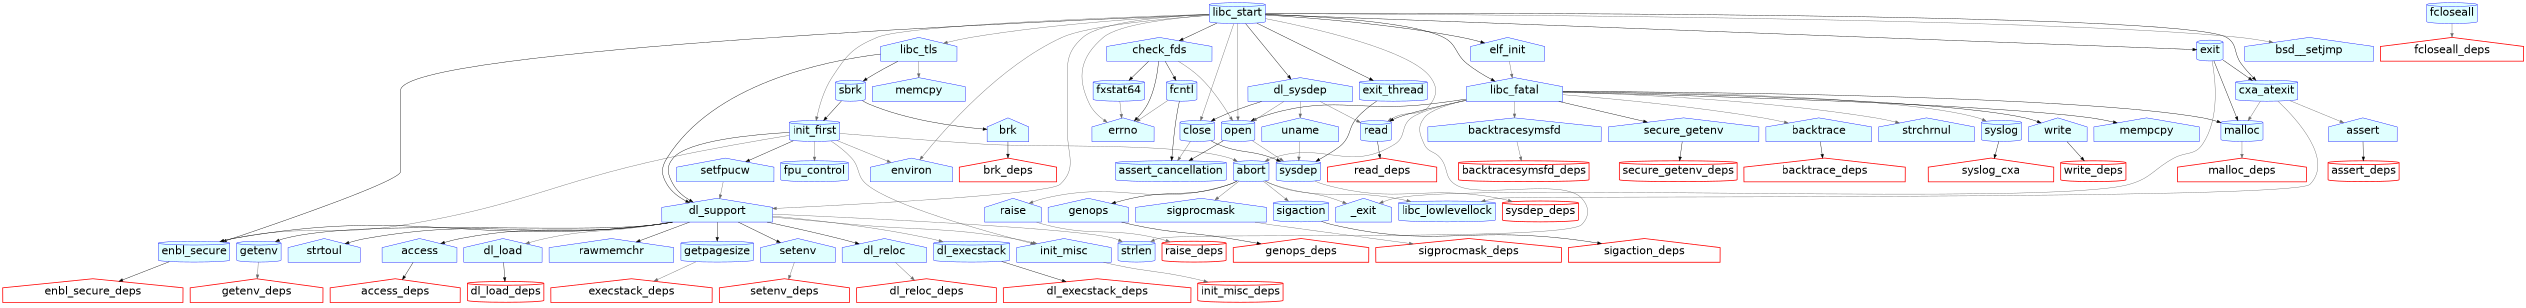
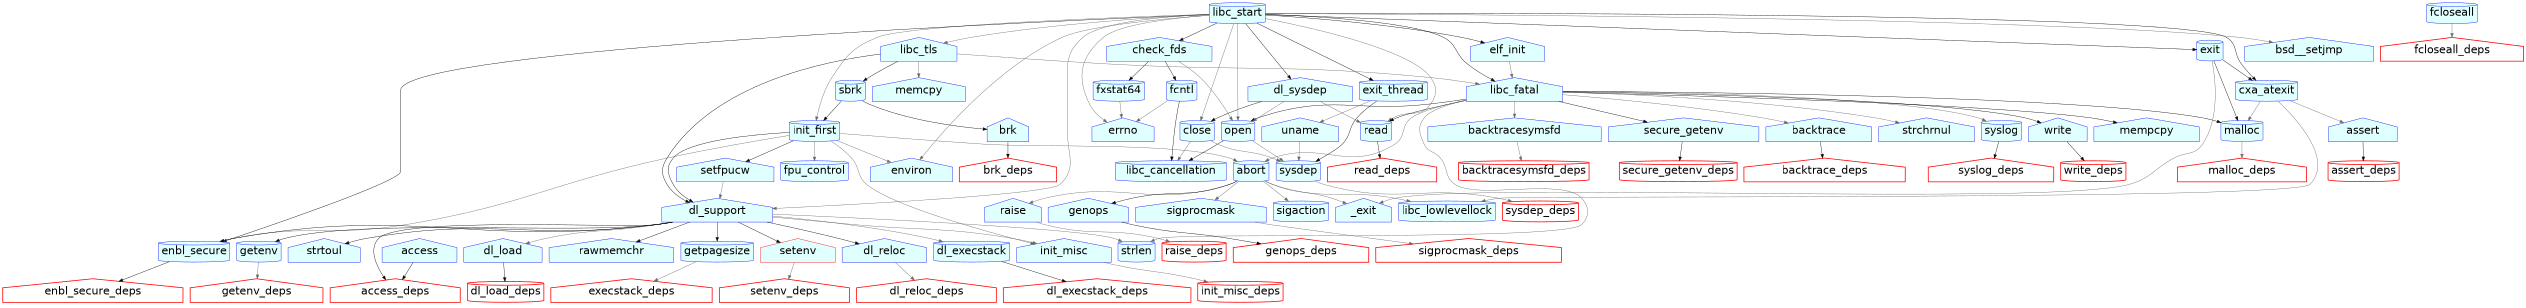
edge "libc_tls" -> "libc_fatal": added
edge "check_fds" -> "errno": removed
edge "dl_sysdep" -> "uname": now "exit_thread" -> "uname"
edge "close" -> "sysdep": color black -> gray40
node "assert_cancellation": label "assert_cancellation" -> "libc_cancellation"
node "syslog_cxa": label "syslog_cxa" -> "syslog_deps"
edge "dl_support" -> "access": now "dl_support" -> "access_deps"
node "setenv": color blue -> red
node "sigaction_deps": removed
